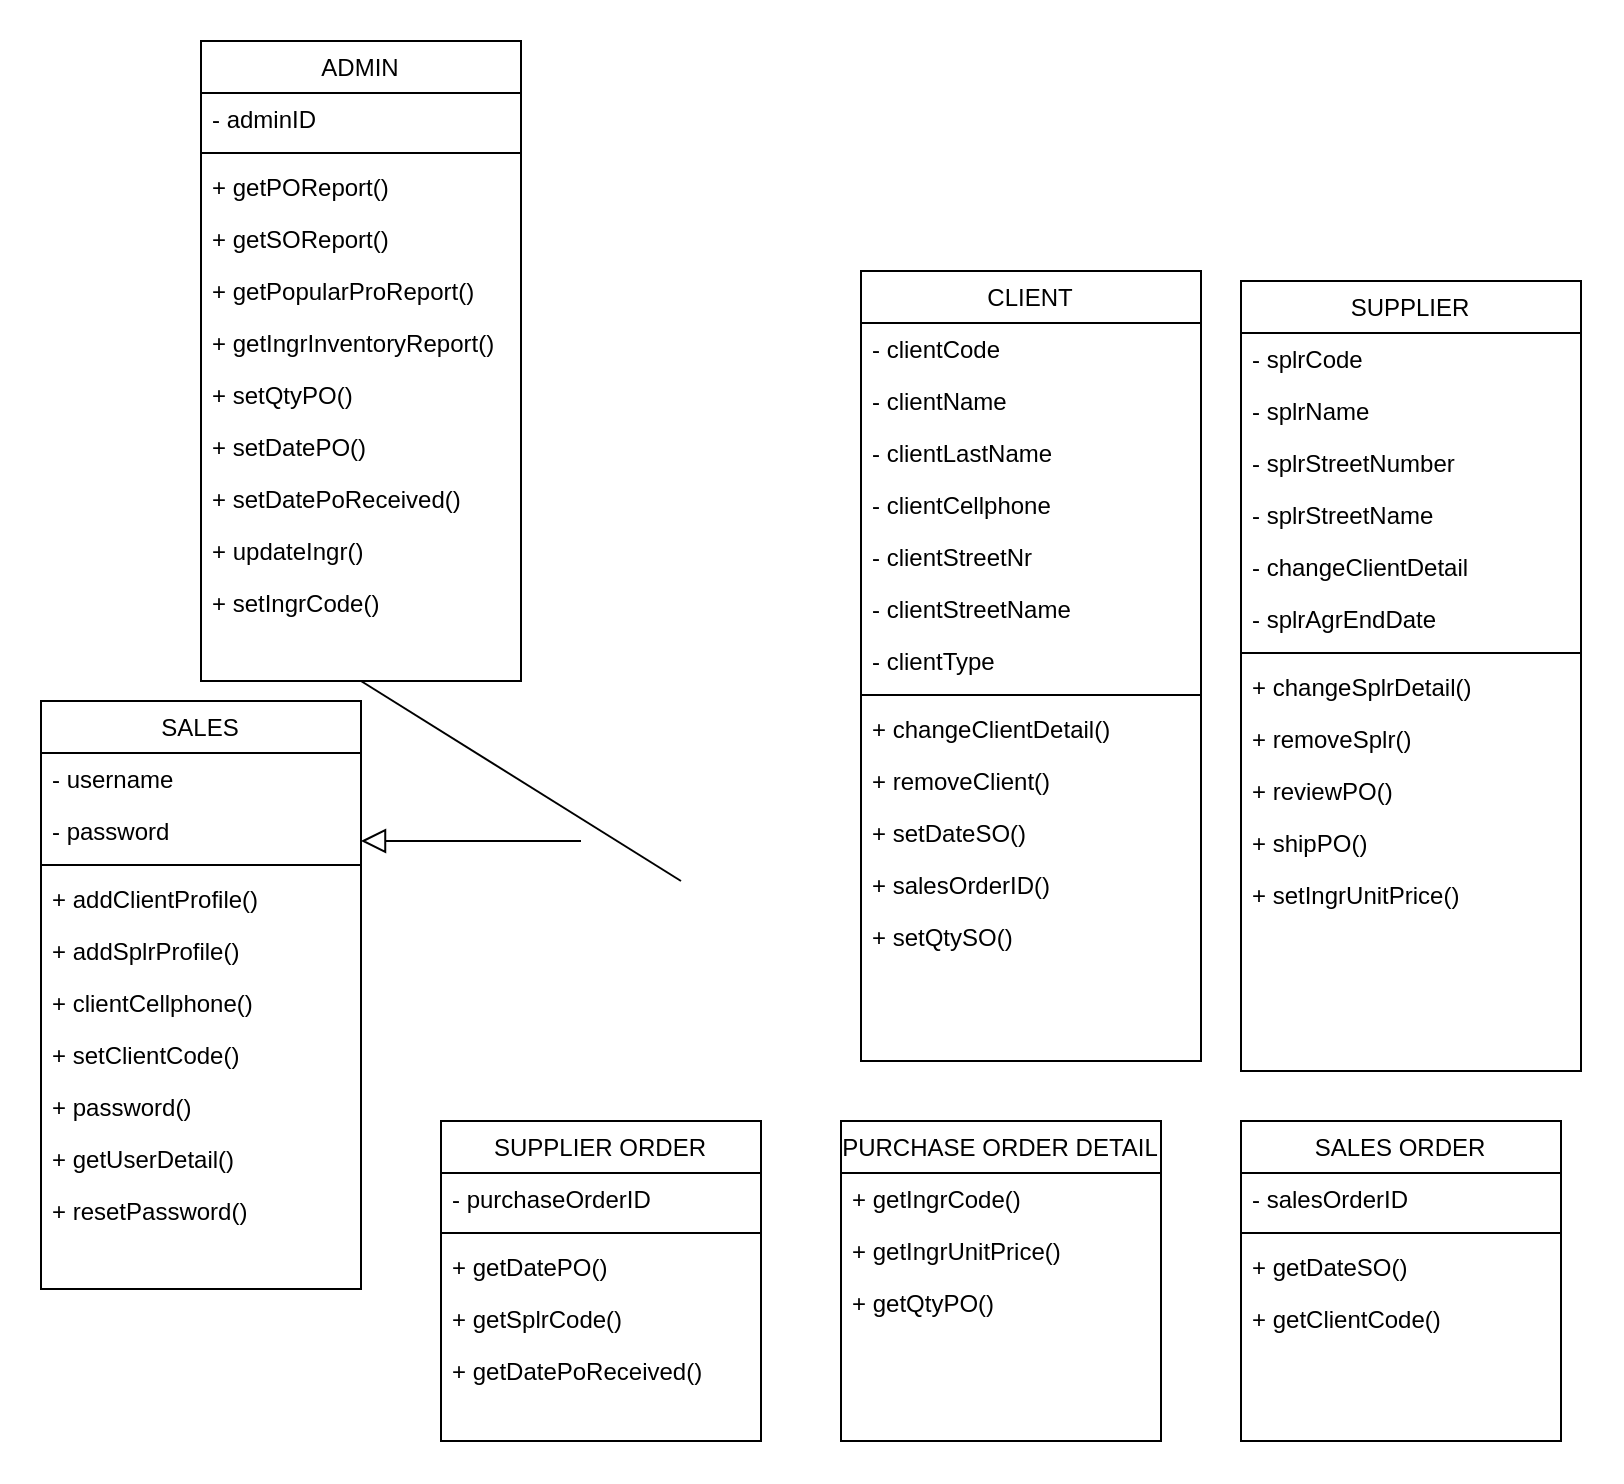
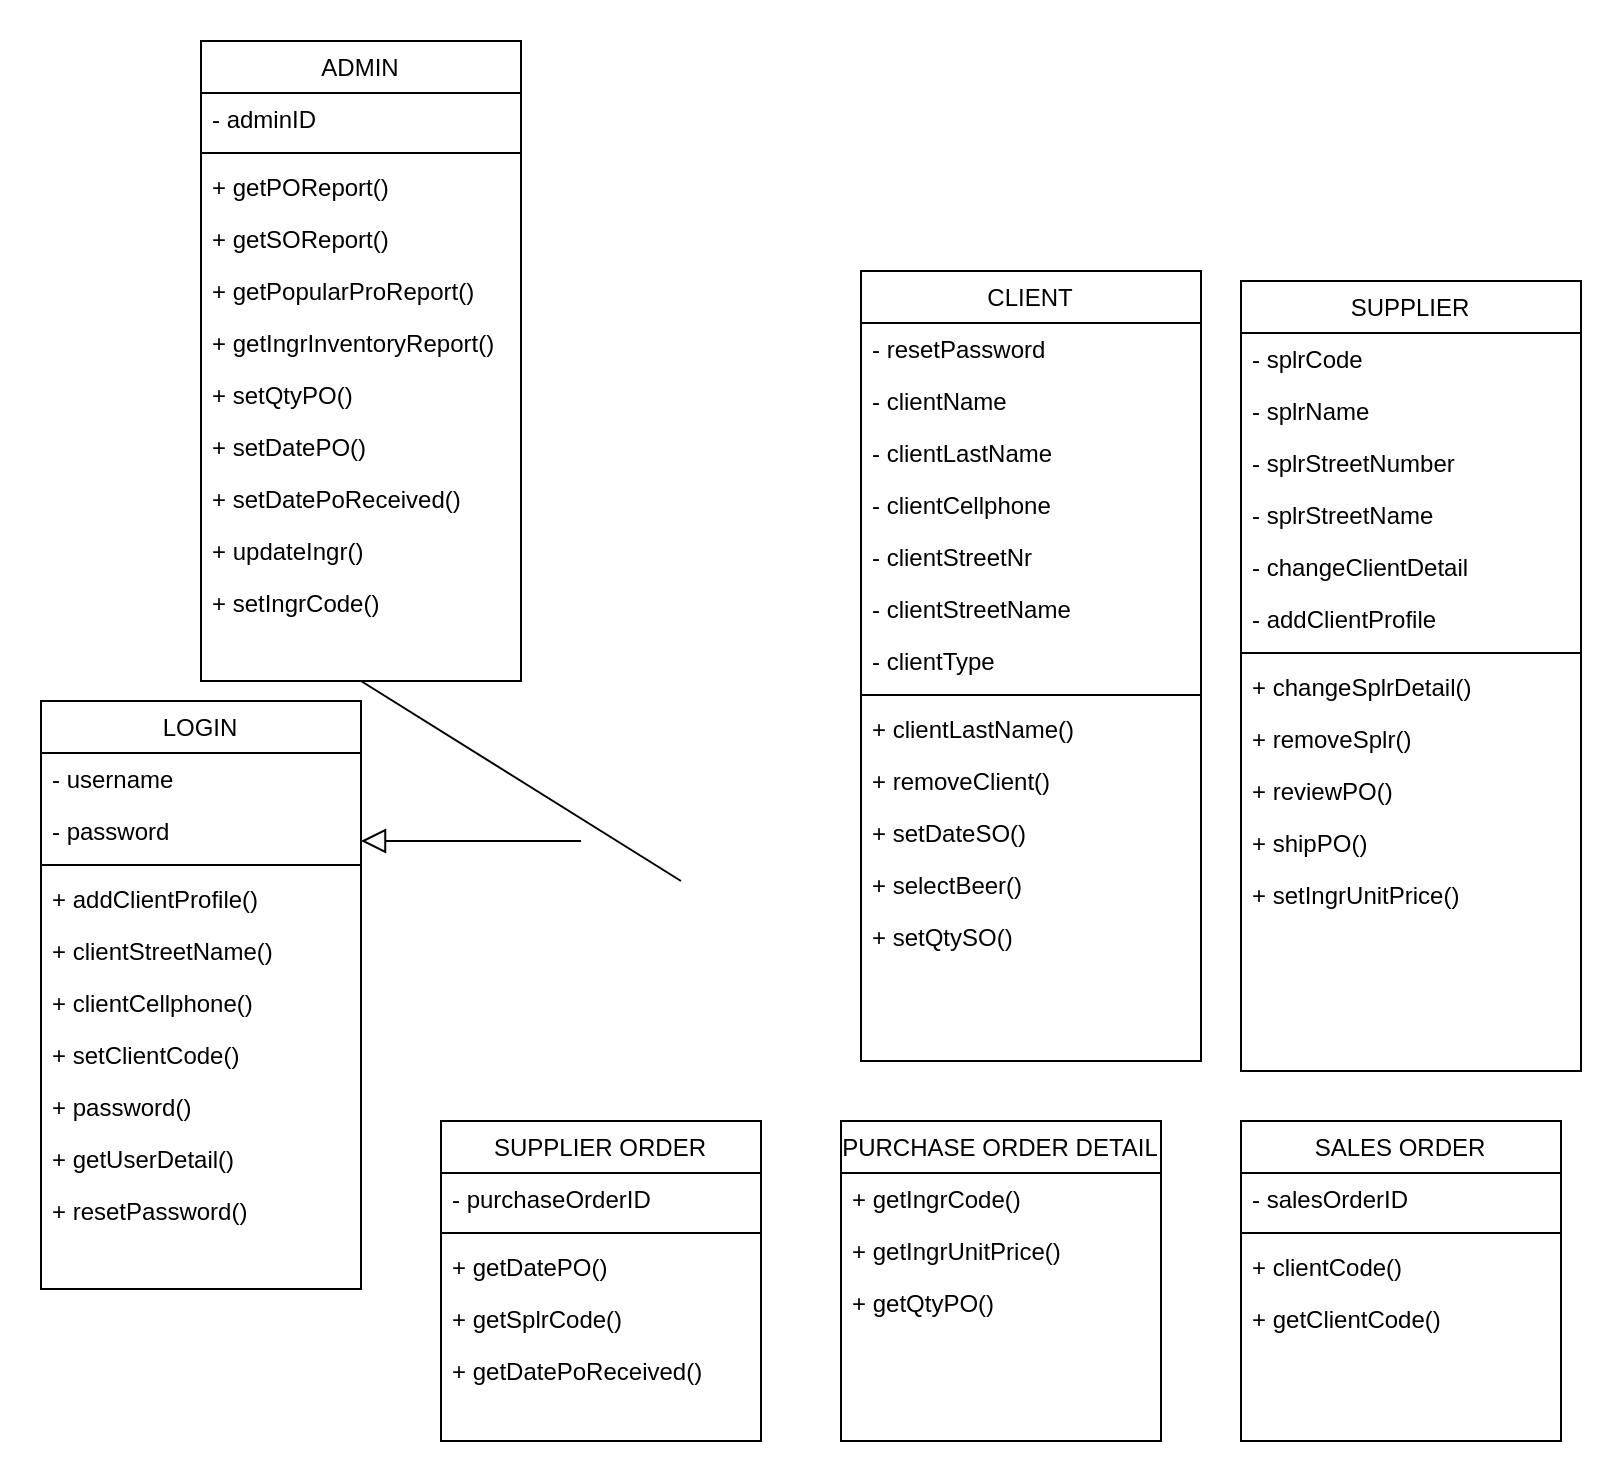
node "- clientCode": label "- clientCode" -> "- resetPassword"
node "- splrAgrEndDate": label "- splrAgrEndDate" -> "- addClientProfile"
node "SALES": label "SALES" -> "LOGIN"
node "+ changeClientDetail()": label "+ changeClientDetail()" -> "+ clientLastName()"
node "+ salesOrderID()": label "+ salesOrderID()" -> "+ selectBeer()"
node "+ addSplrProfile()": label "+ addSplrProfile()" -> "+ clientStreetName()"
node "+ getDateSO()": label "+ getDateSO()" -> "+ clientCode()"
